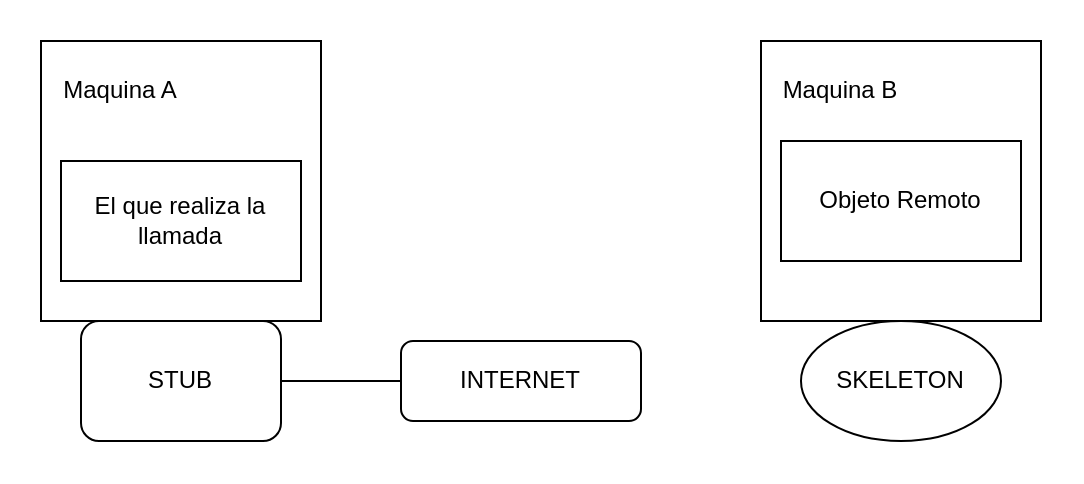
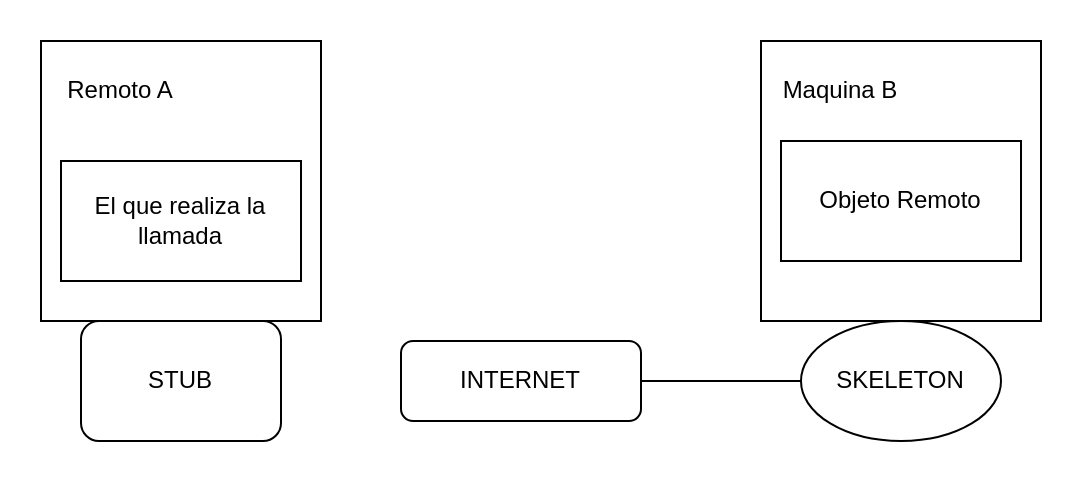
node "Maquina A": label "Maquina A" -> "Remoto A"
edge "STUB" -- "INTERNET": removed
edge "INTERNET" -- "SKELETON": added
